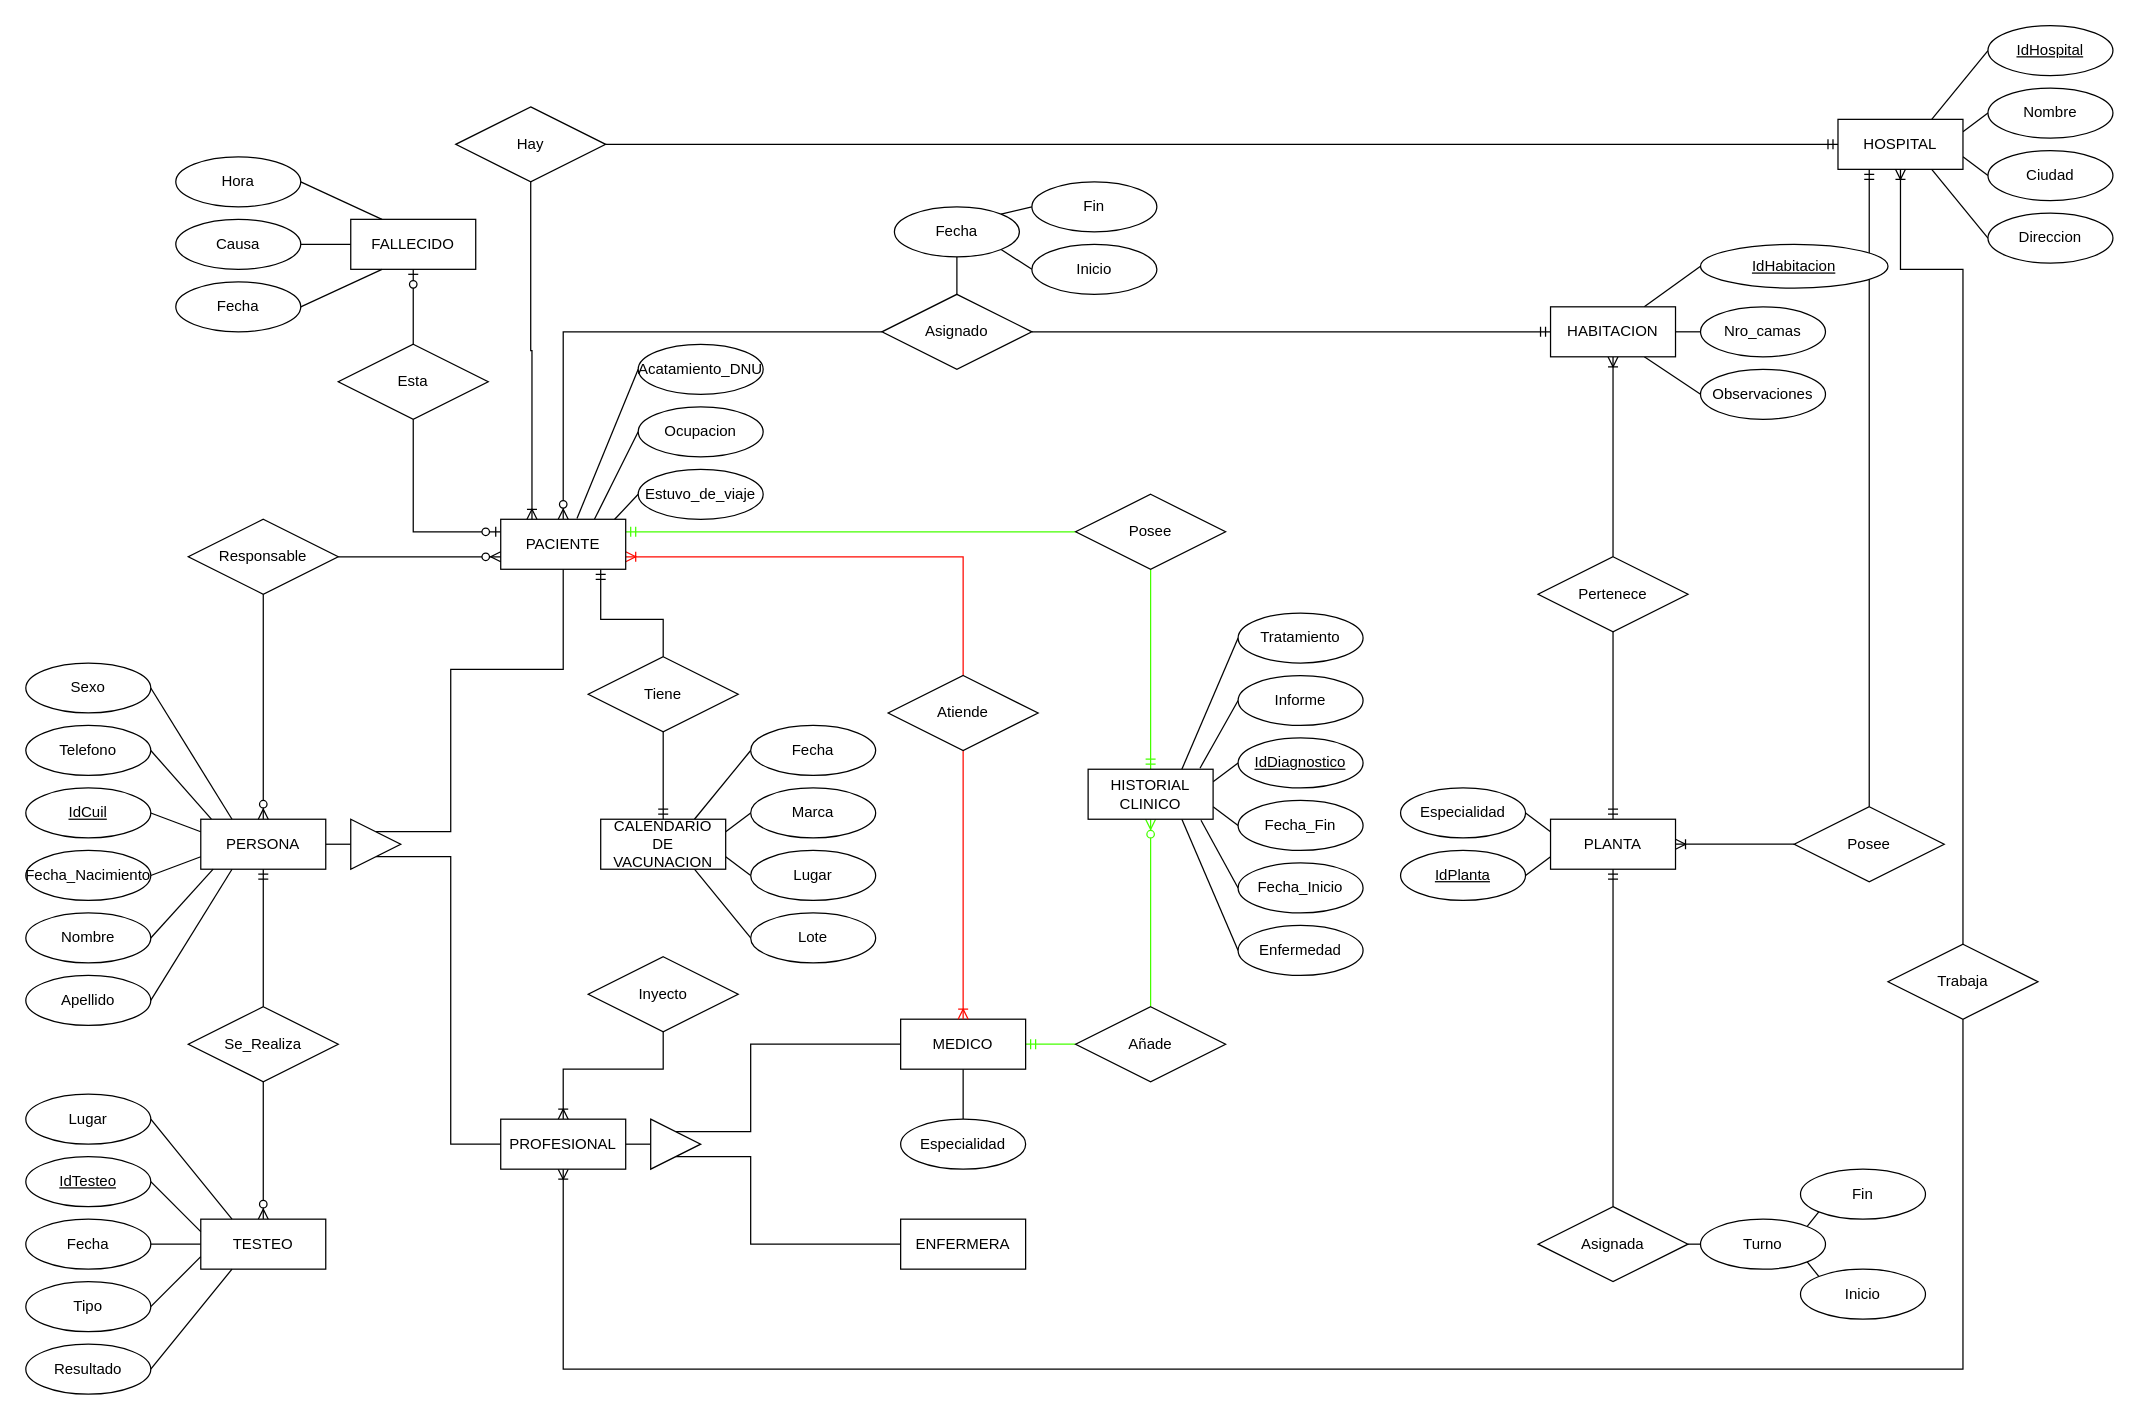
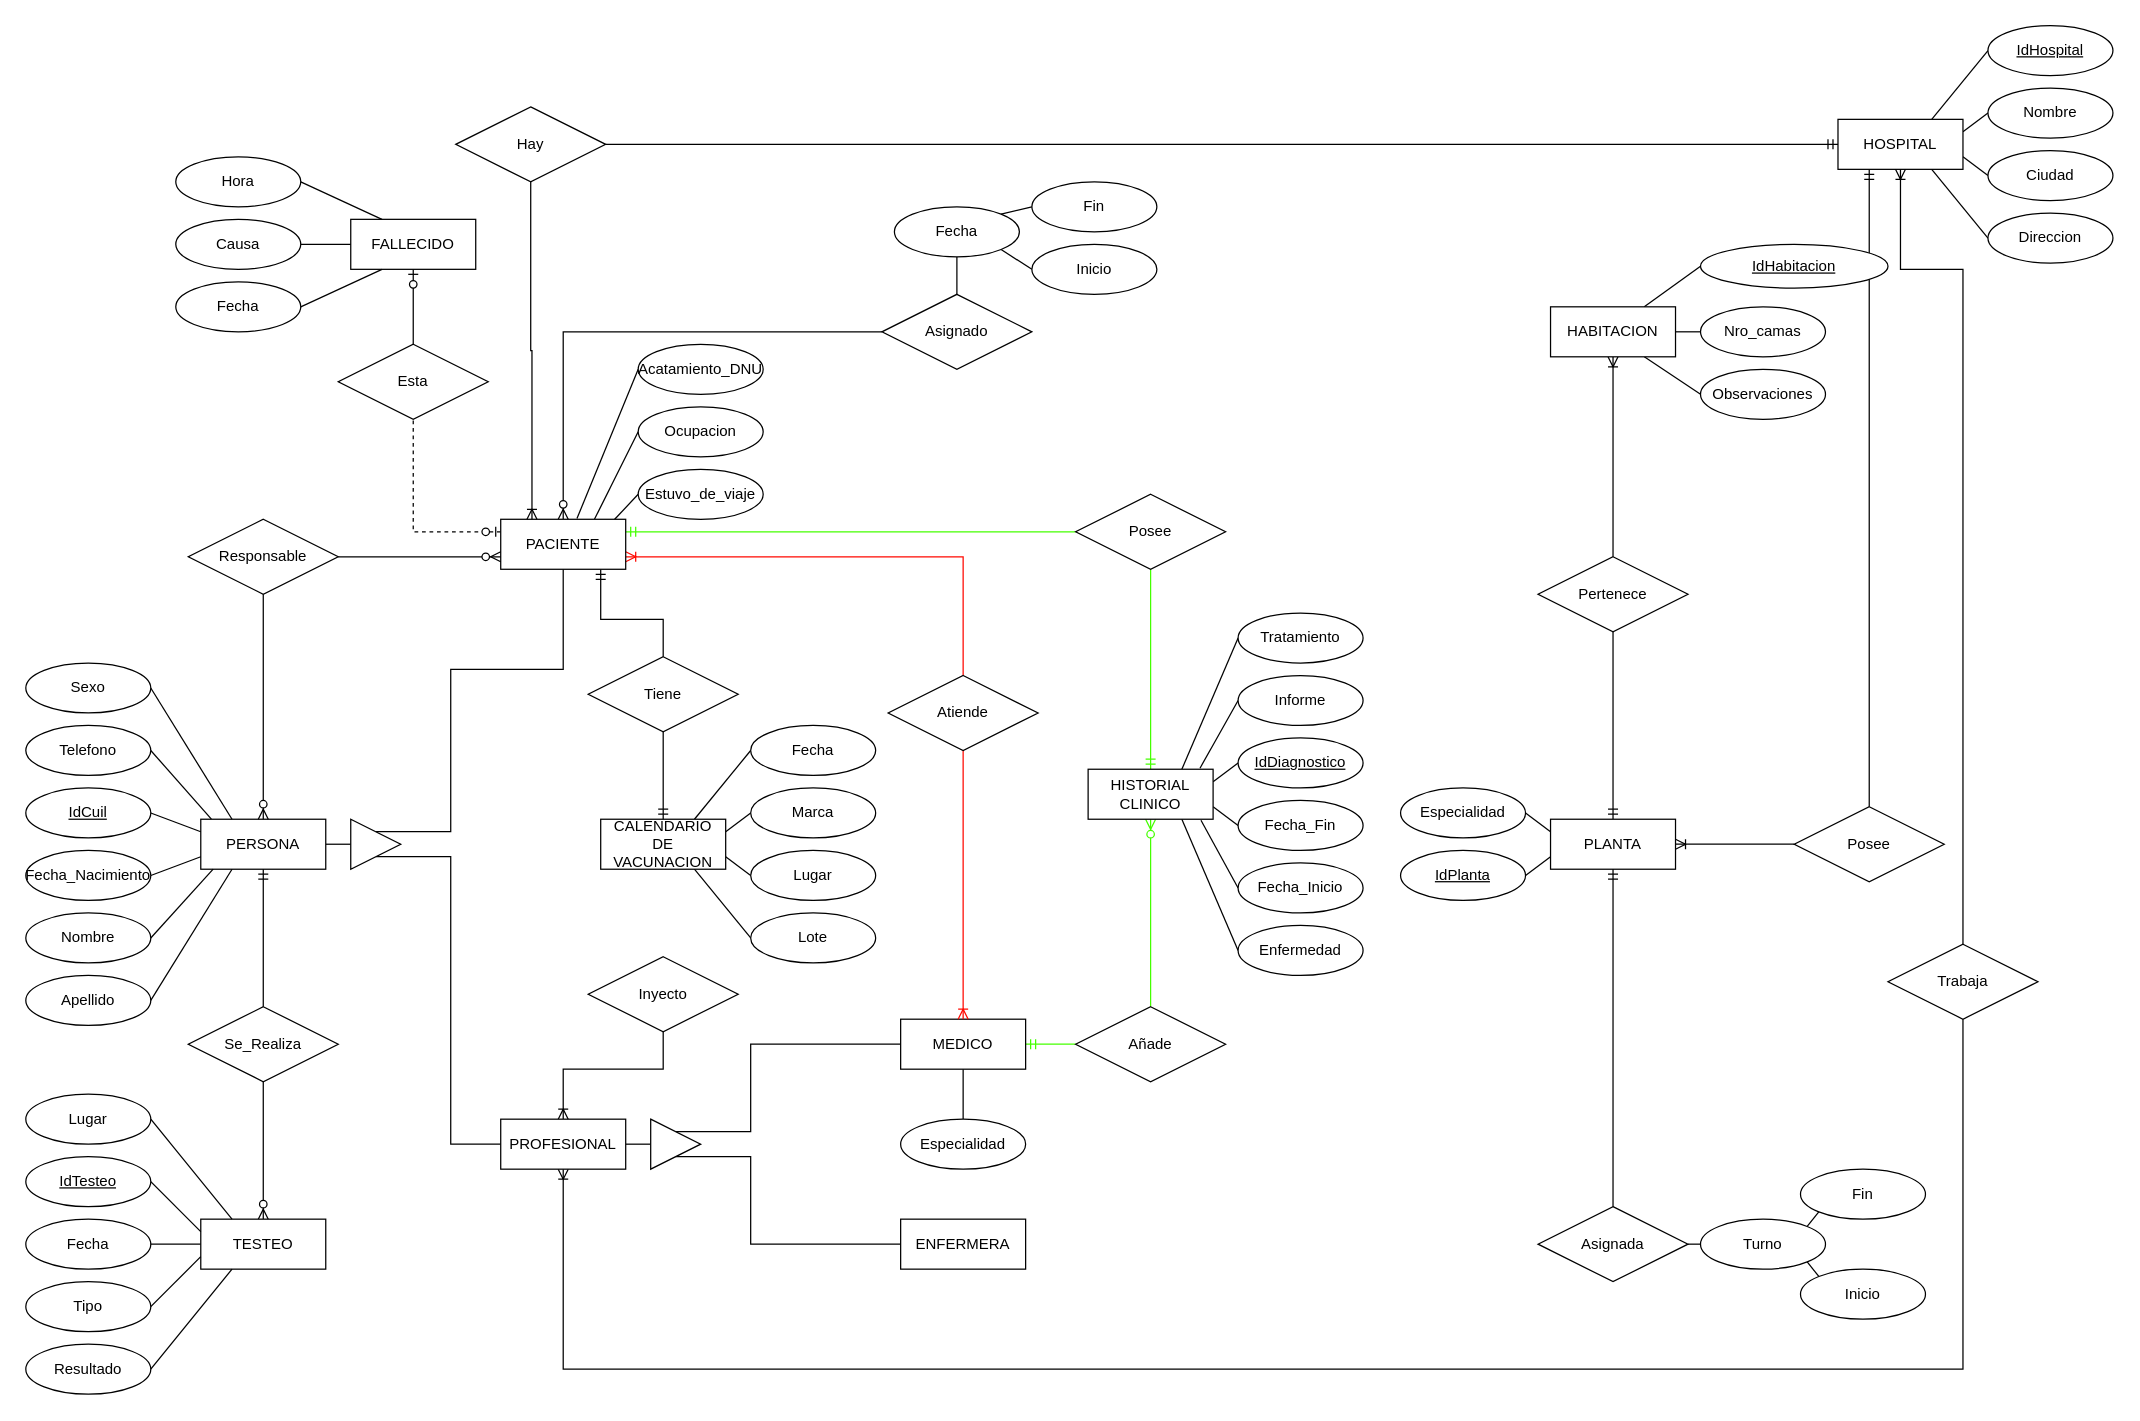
edge "Asignado" -> "HABITACION": removed
edge "Esta" -> "PACIENTE": style solid -> dashed
